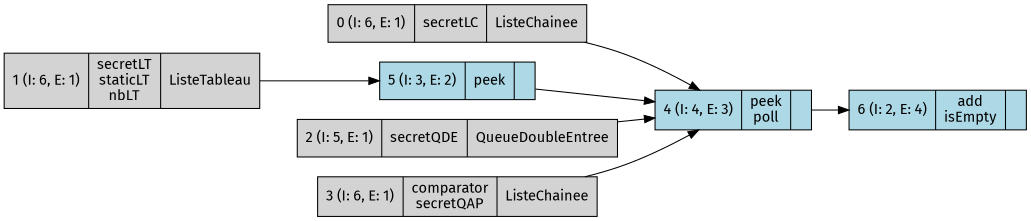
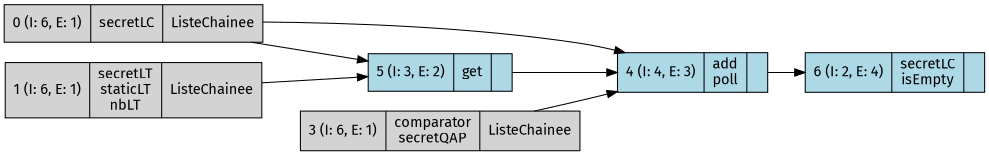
edge "0 (I: 6, E: 1)" -> "5 (I: 3, E: 2)": added
node "1 (I: 6, E: 1)": text "ListeTableau" -> "ListeChainee"
node "5 (I: 3, E: 2)": text "peek" -> "get"
node "4 (I: 4, E: 3)": text "peek" -> "add"
node "6 (I: 2, E: 4)": text "add" -> "secretLC"
node "2 (I: 5, E: 1)": removed
